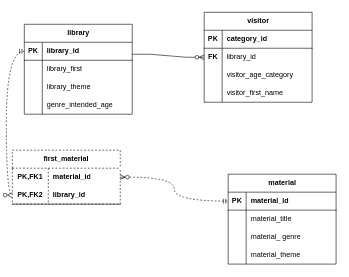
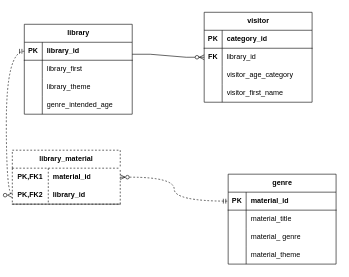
node "first_material": label "first_material" -> "library_material"
node "material": label "material" -> "genre"
